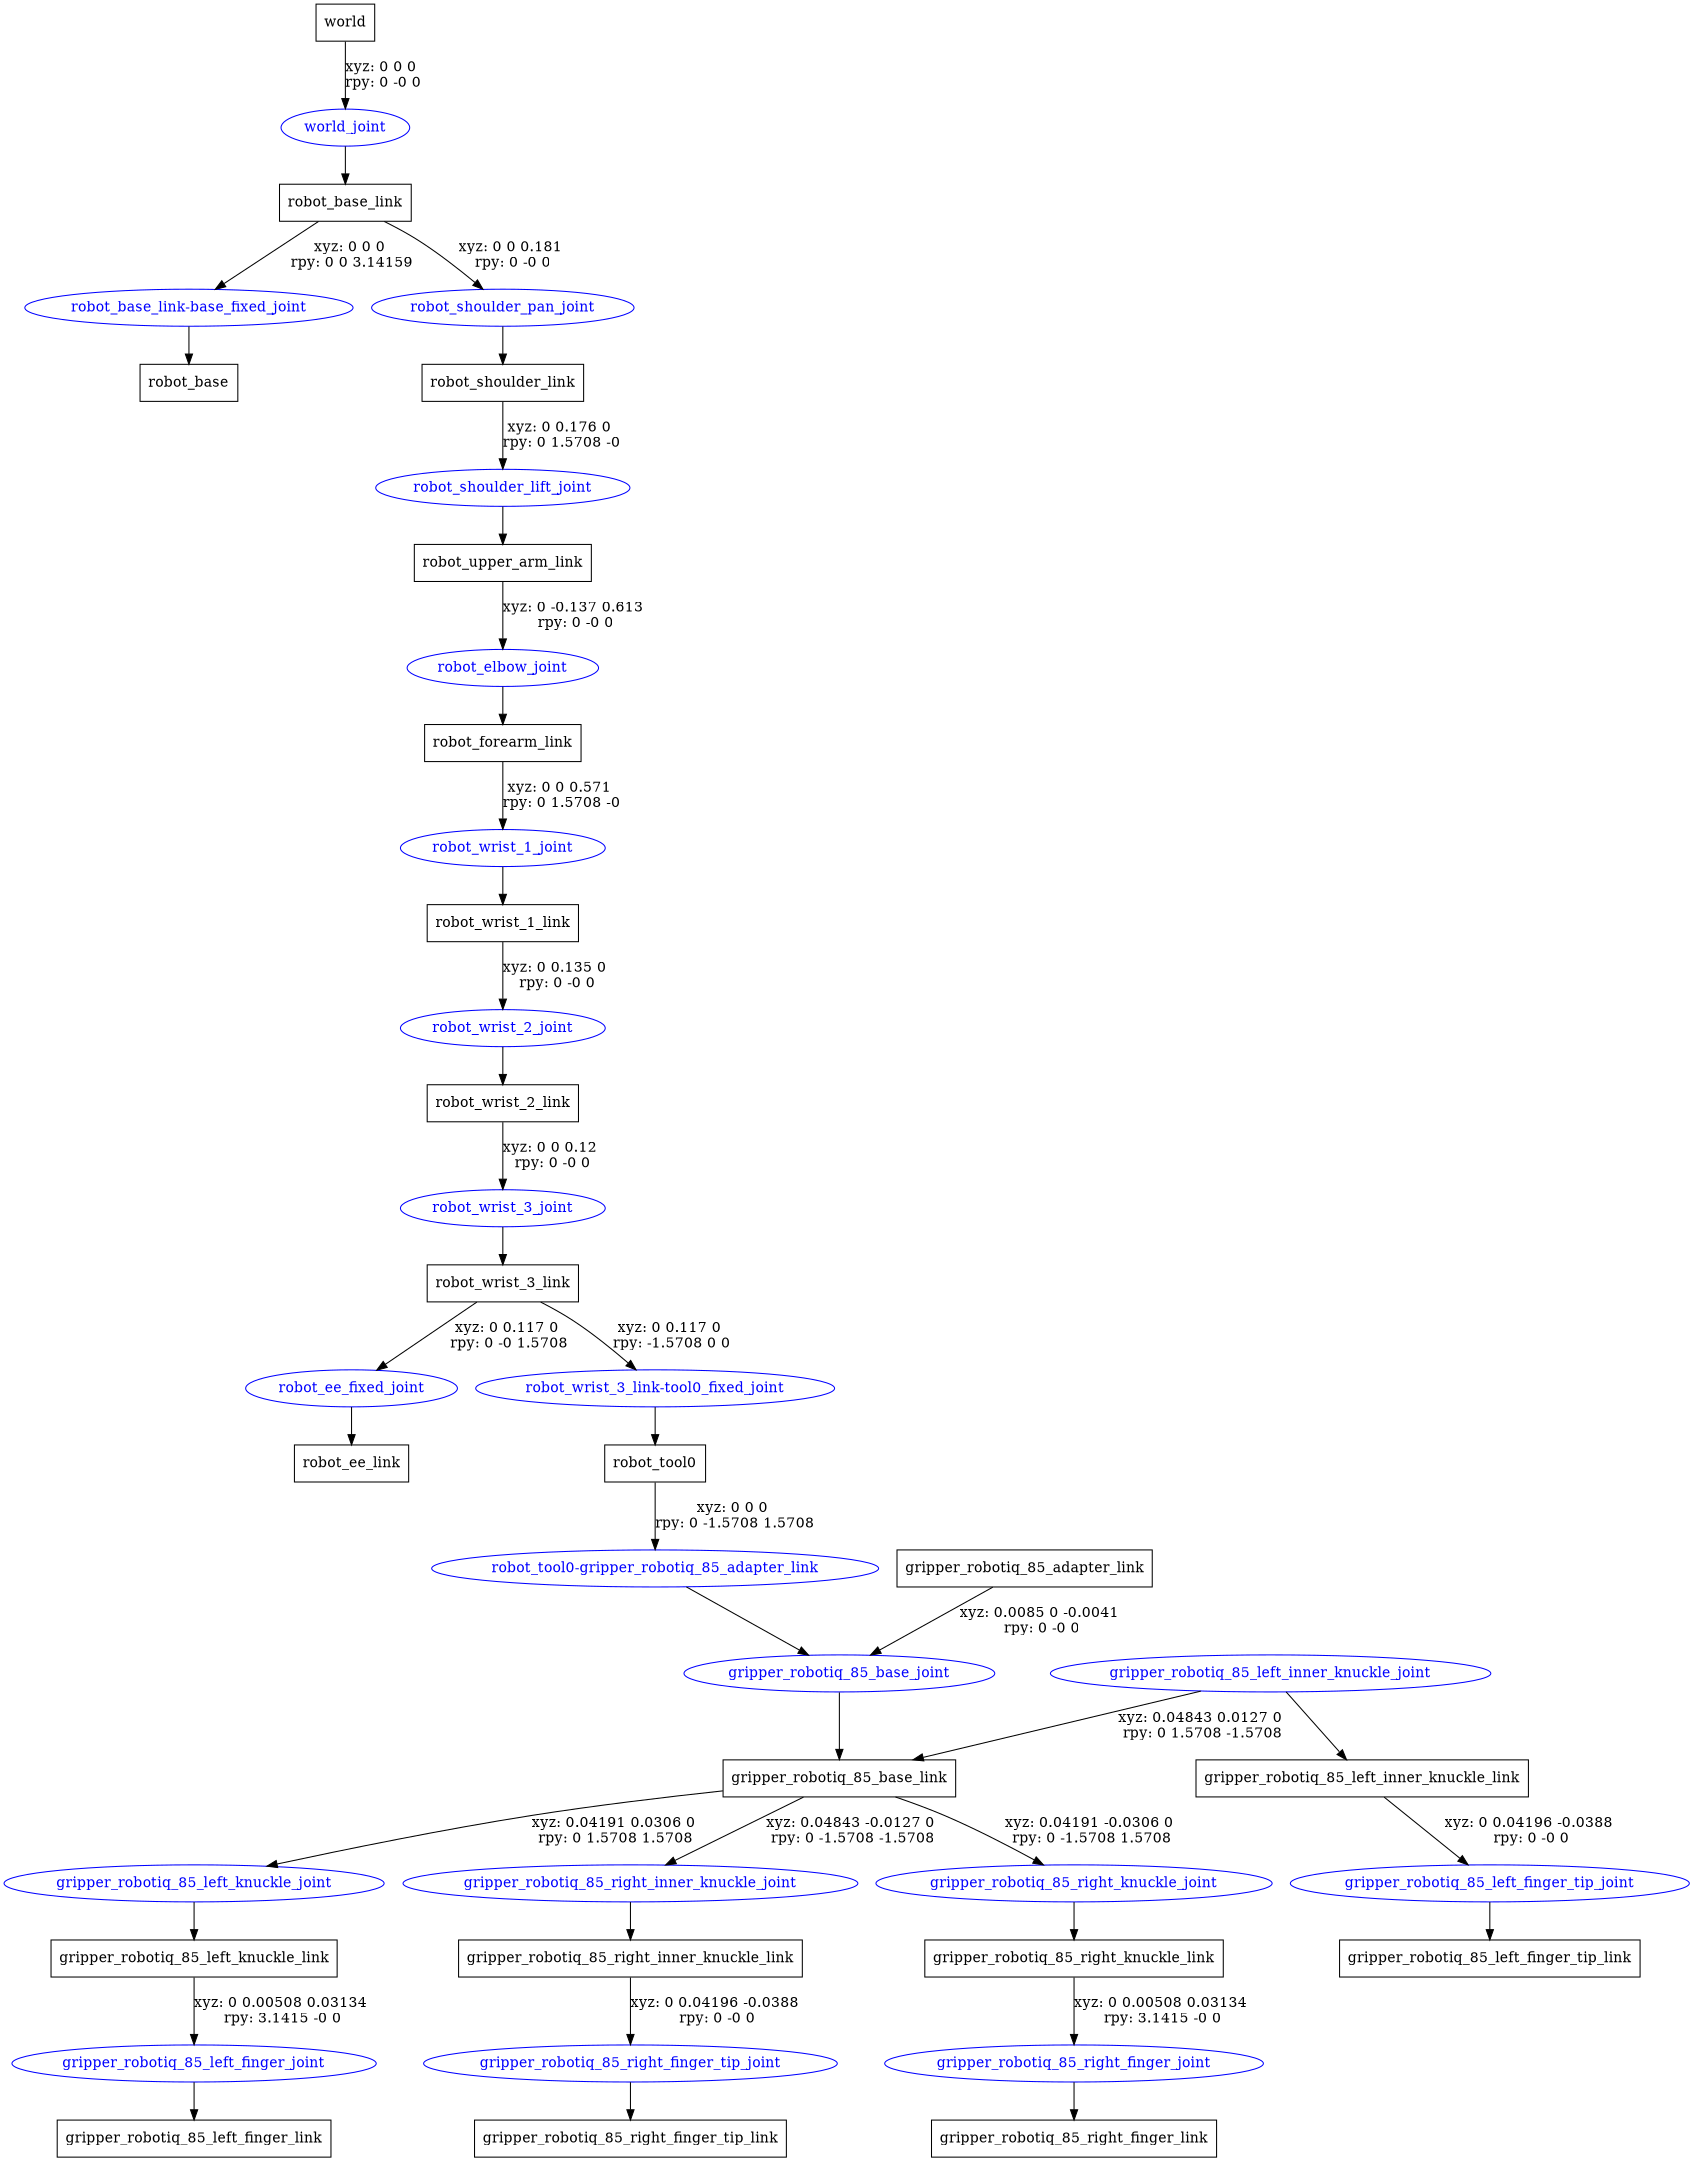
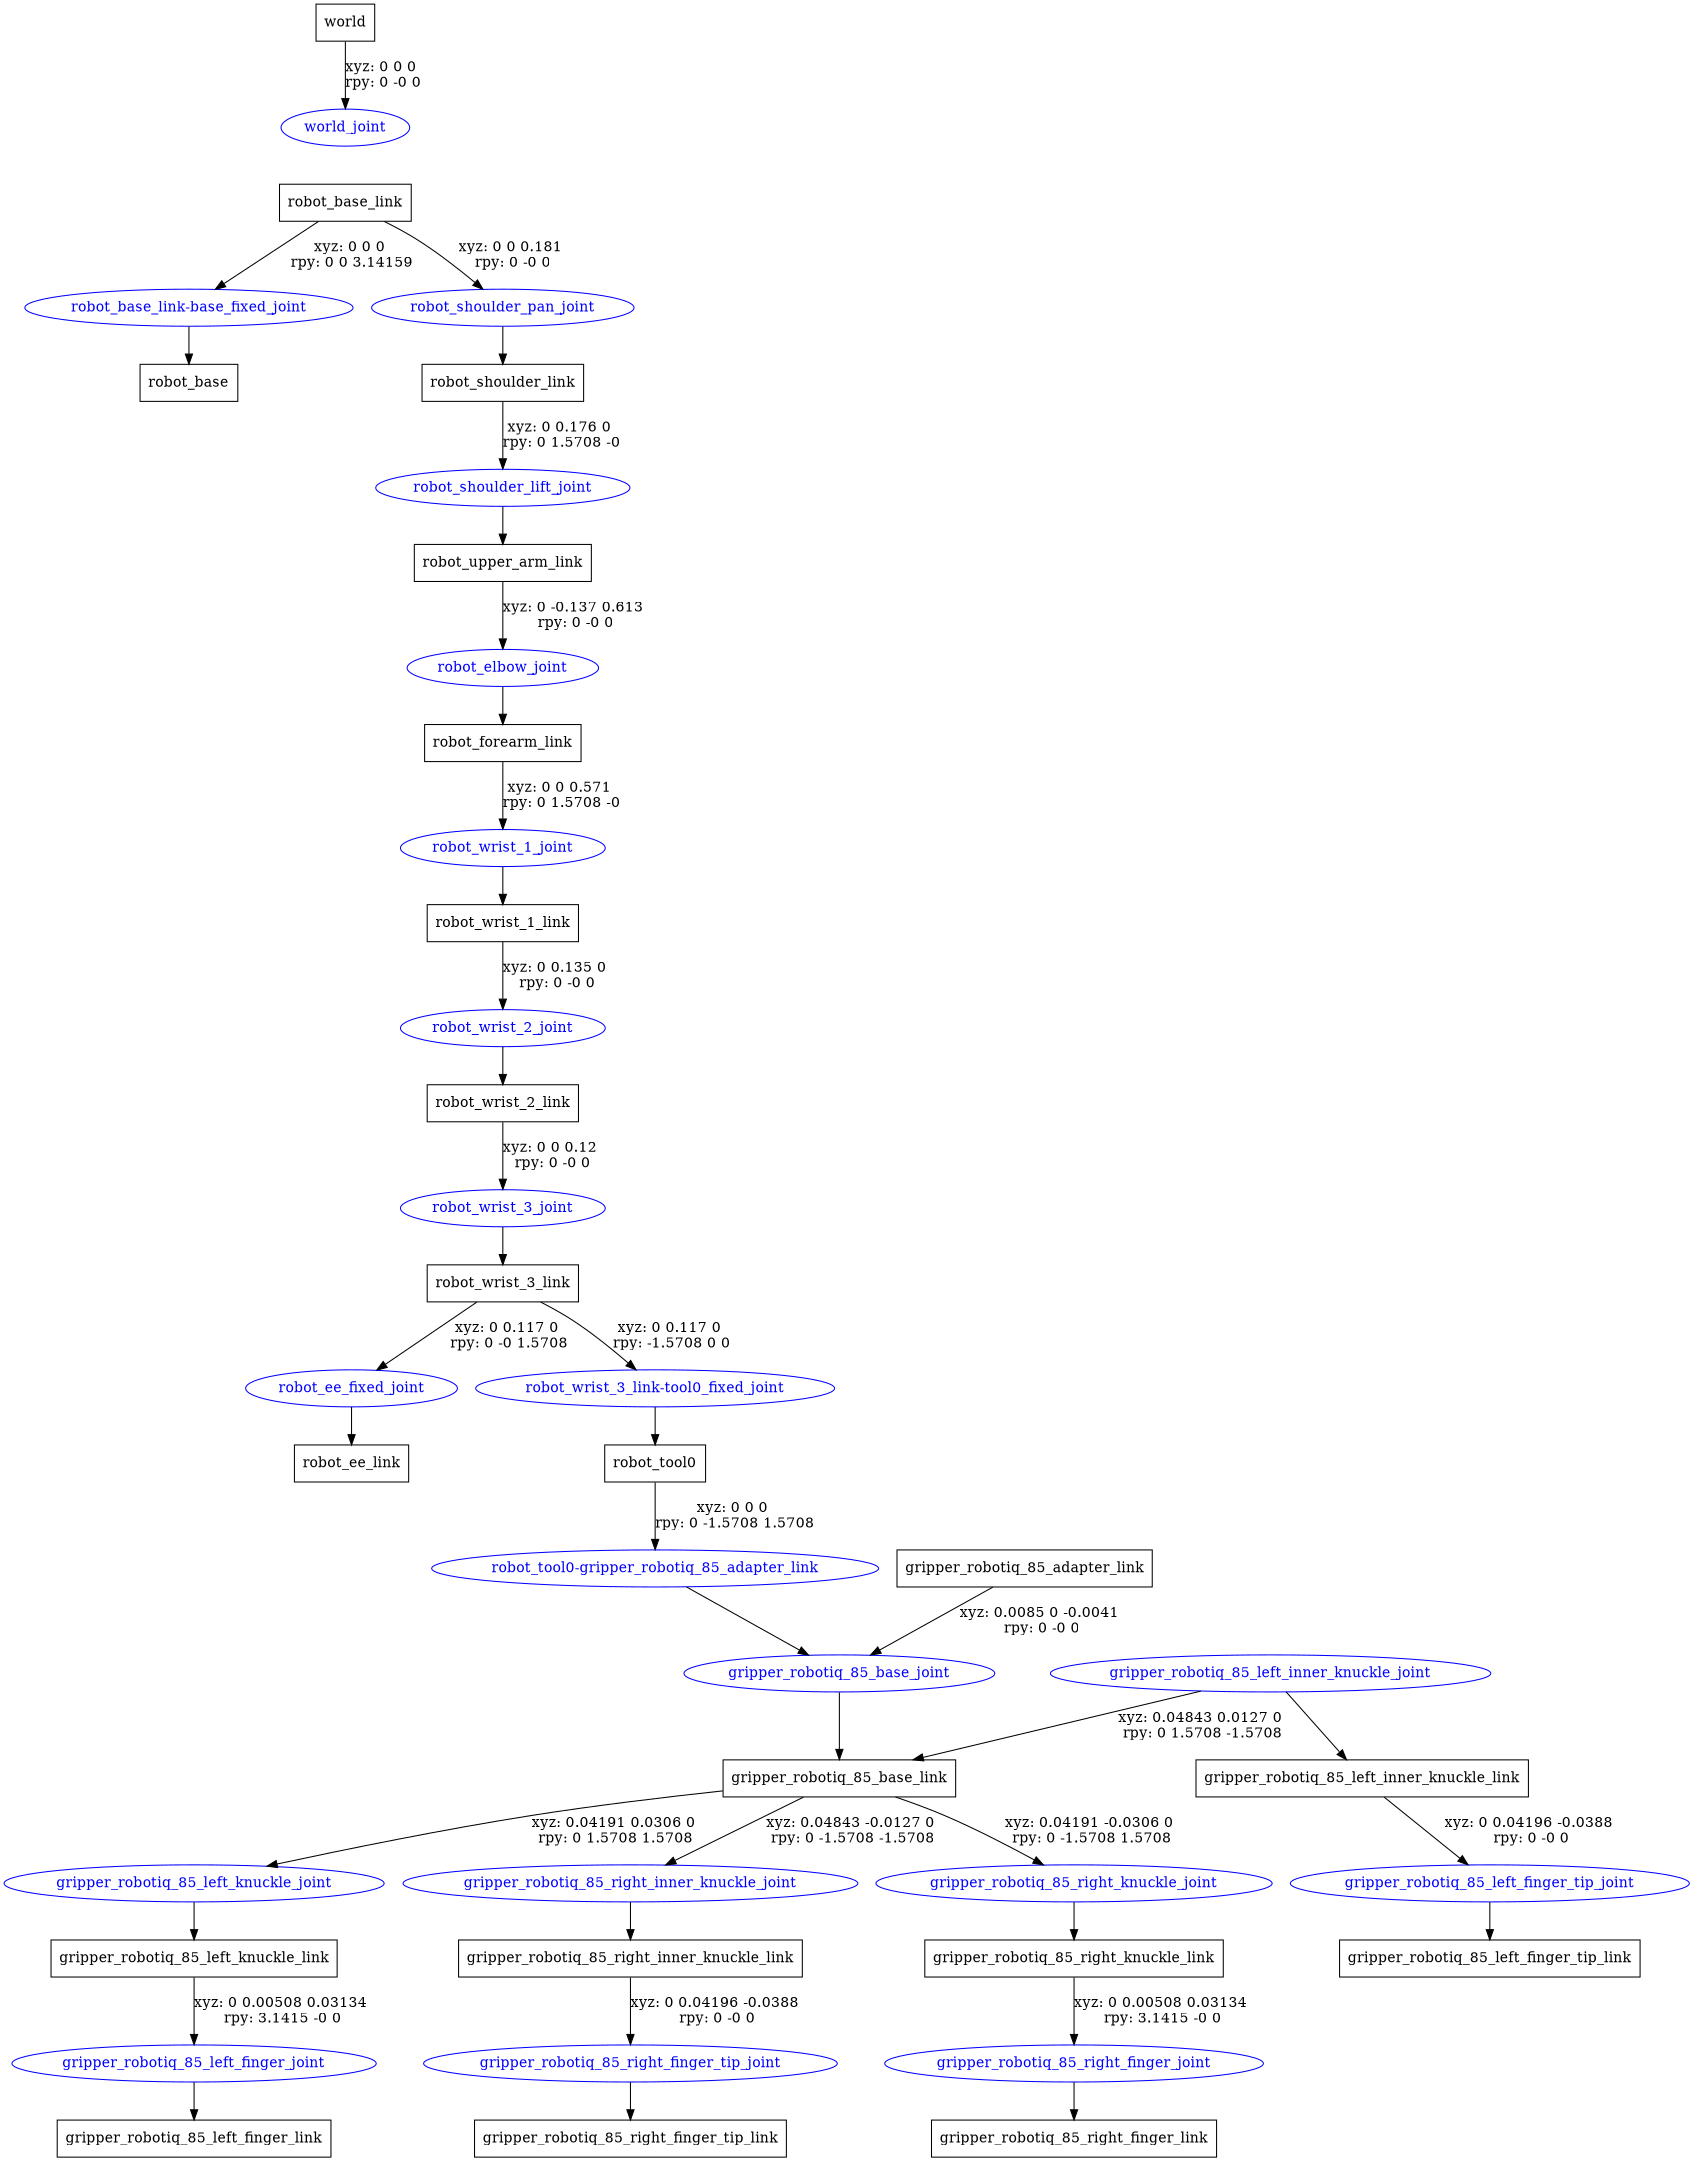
edge "world_joint" -> "robot_base_link": removed
